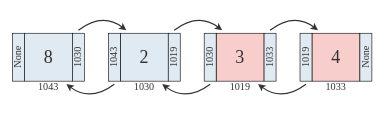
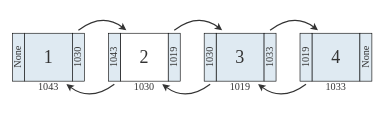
node "8": label "8" -> "1"
node "2": fillcolor #dfeaf2 -> #ffffff
node "3": fillcolor #f8cecc -> #dfeaf2
node "4": fillcolor #f8cecc -> #dfeaf2
